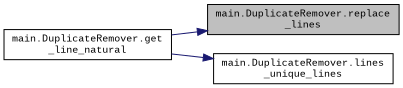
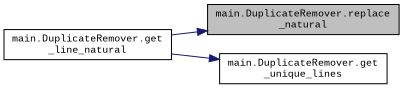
node "main.DuplicateRemover.replace _lines": label "main.DuplicateRemover.replace _lines" -> "main.DuplicateRemover.replace _natural"
node "main.DuplicateRemover.lines _unique_lines": label "main.DuplicateRemover.lines _unique_lines" -> "main.DuplicateRemover.get _unique_lines"
